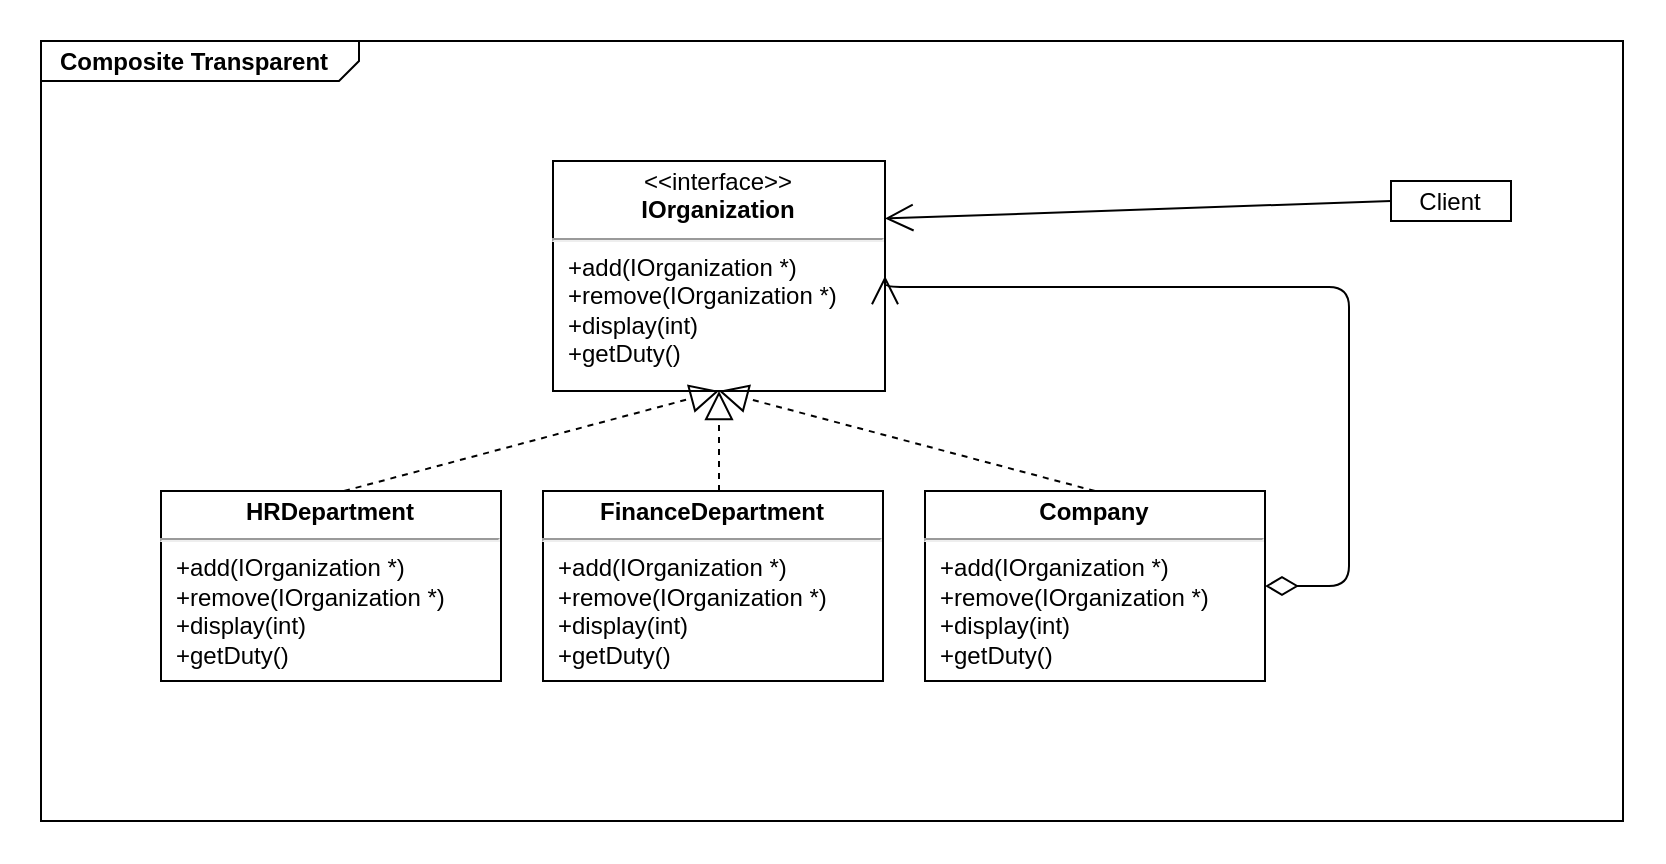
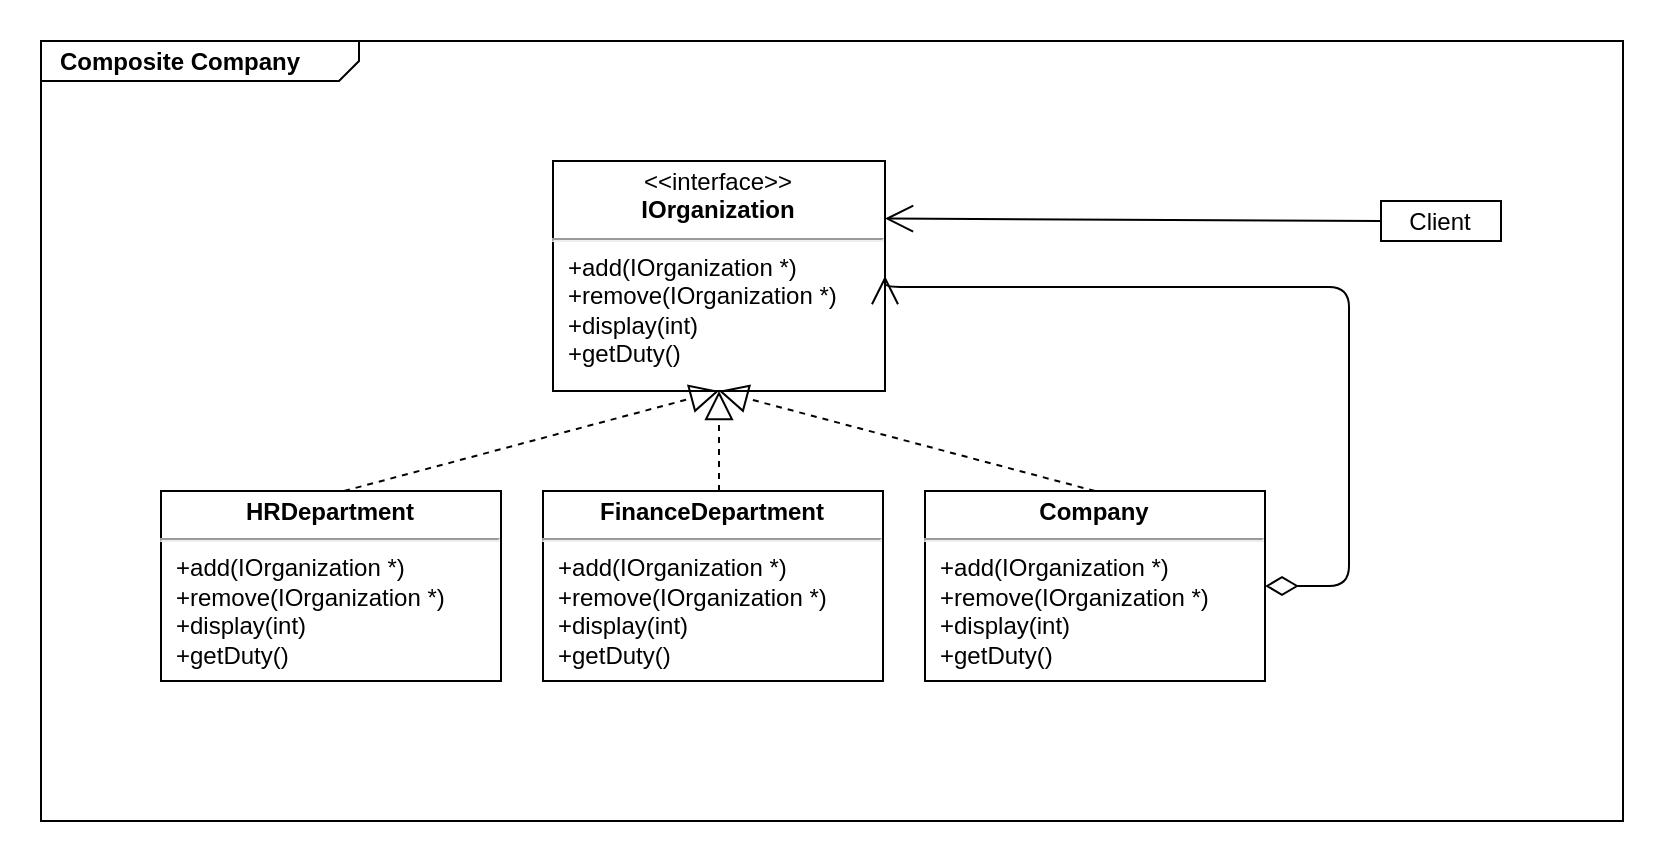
node "Composite Transparent": label "Composite Transparent" -> "Composite Company"
node "Client": moved (1451, 201) -> (1441, 221)
